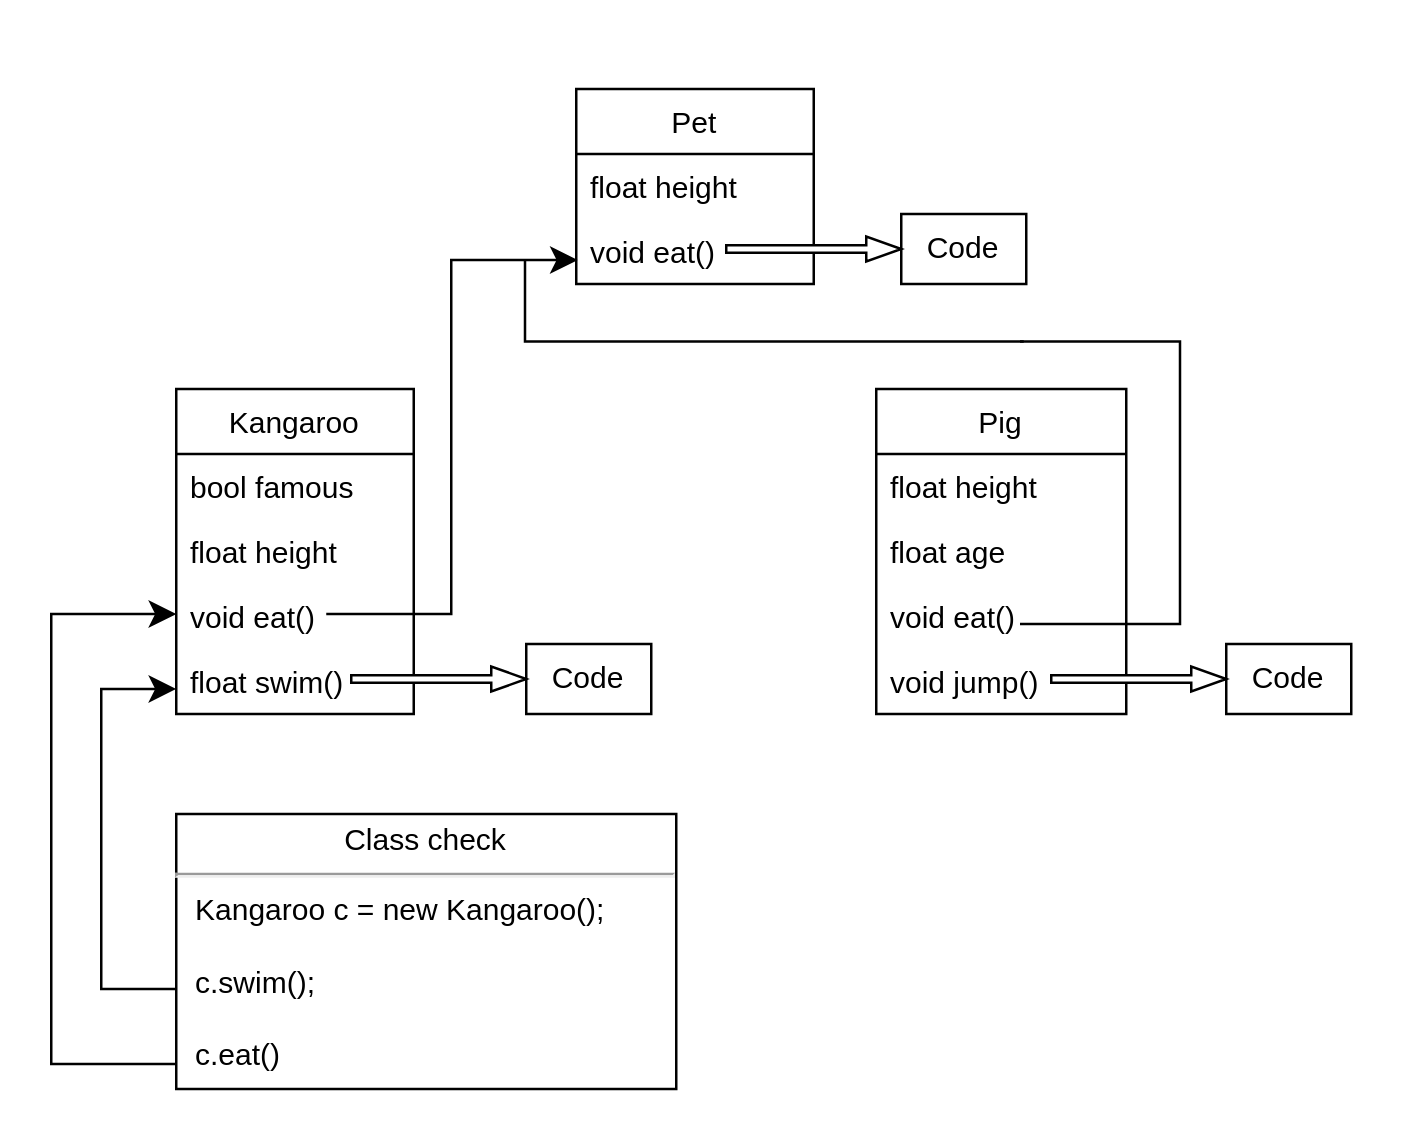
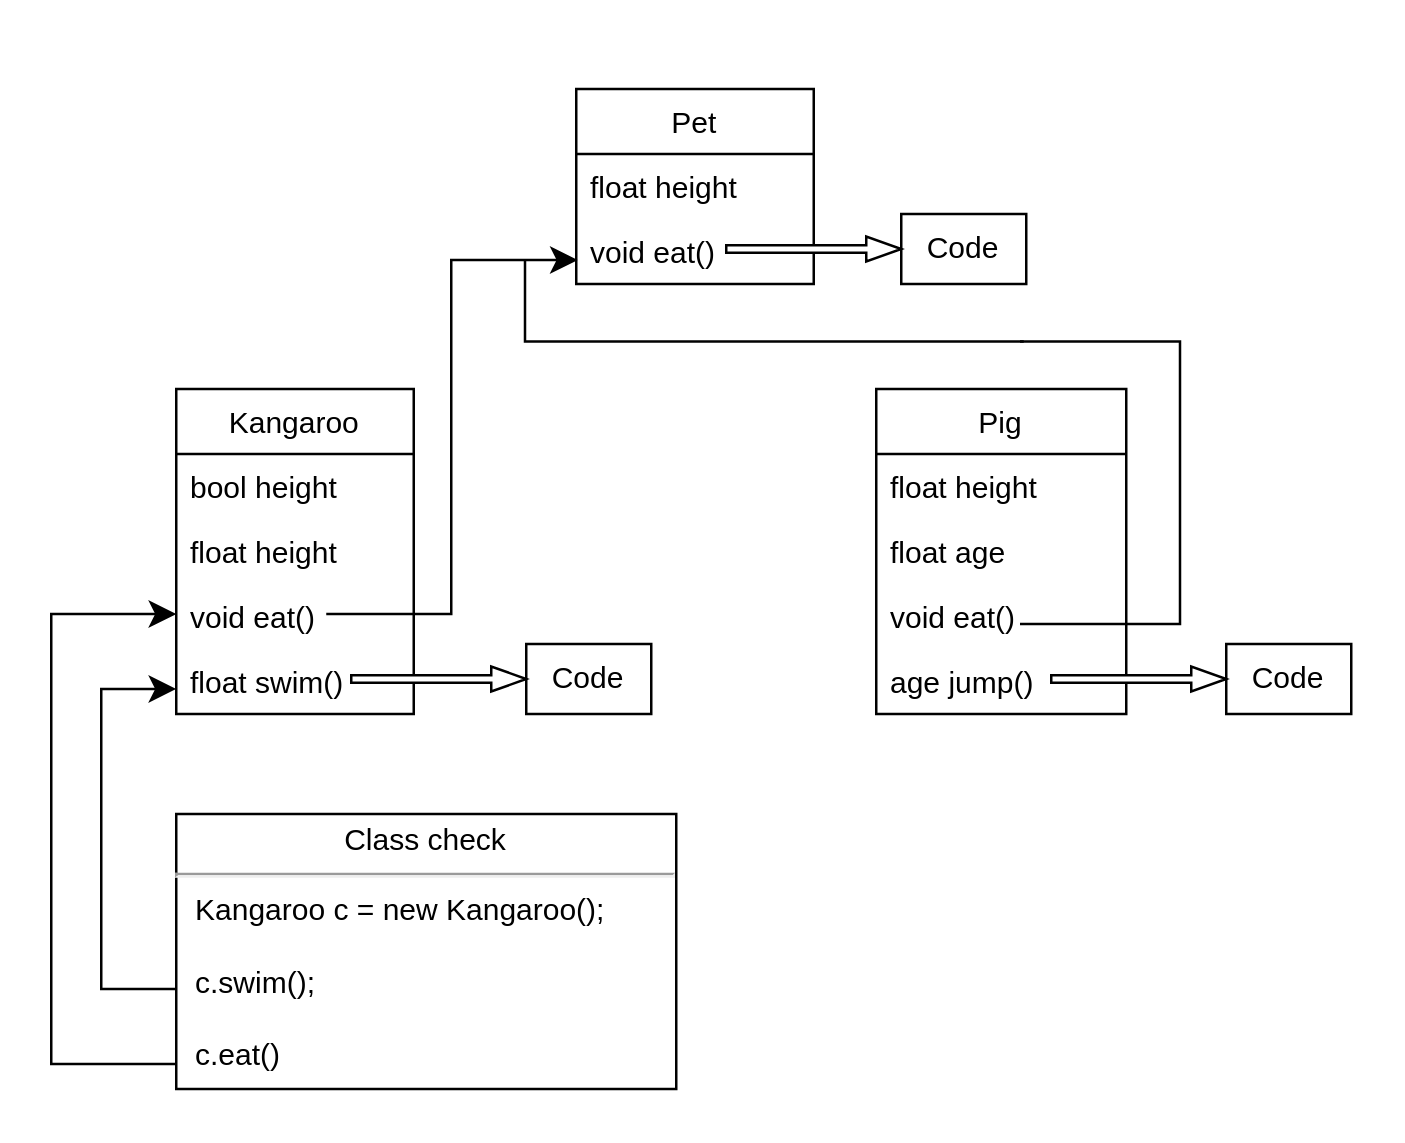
node "bool famous": label "bool famous" -> "bool height"
node "void jump()": label "void jump()" -> "age jump()"
